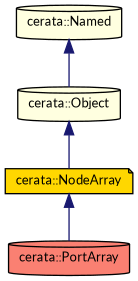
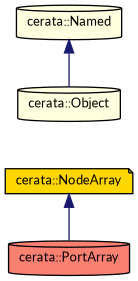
edge "cerata::NodeArray" -> "cerata::Object": removed
